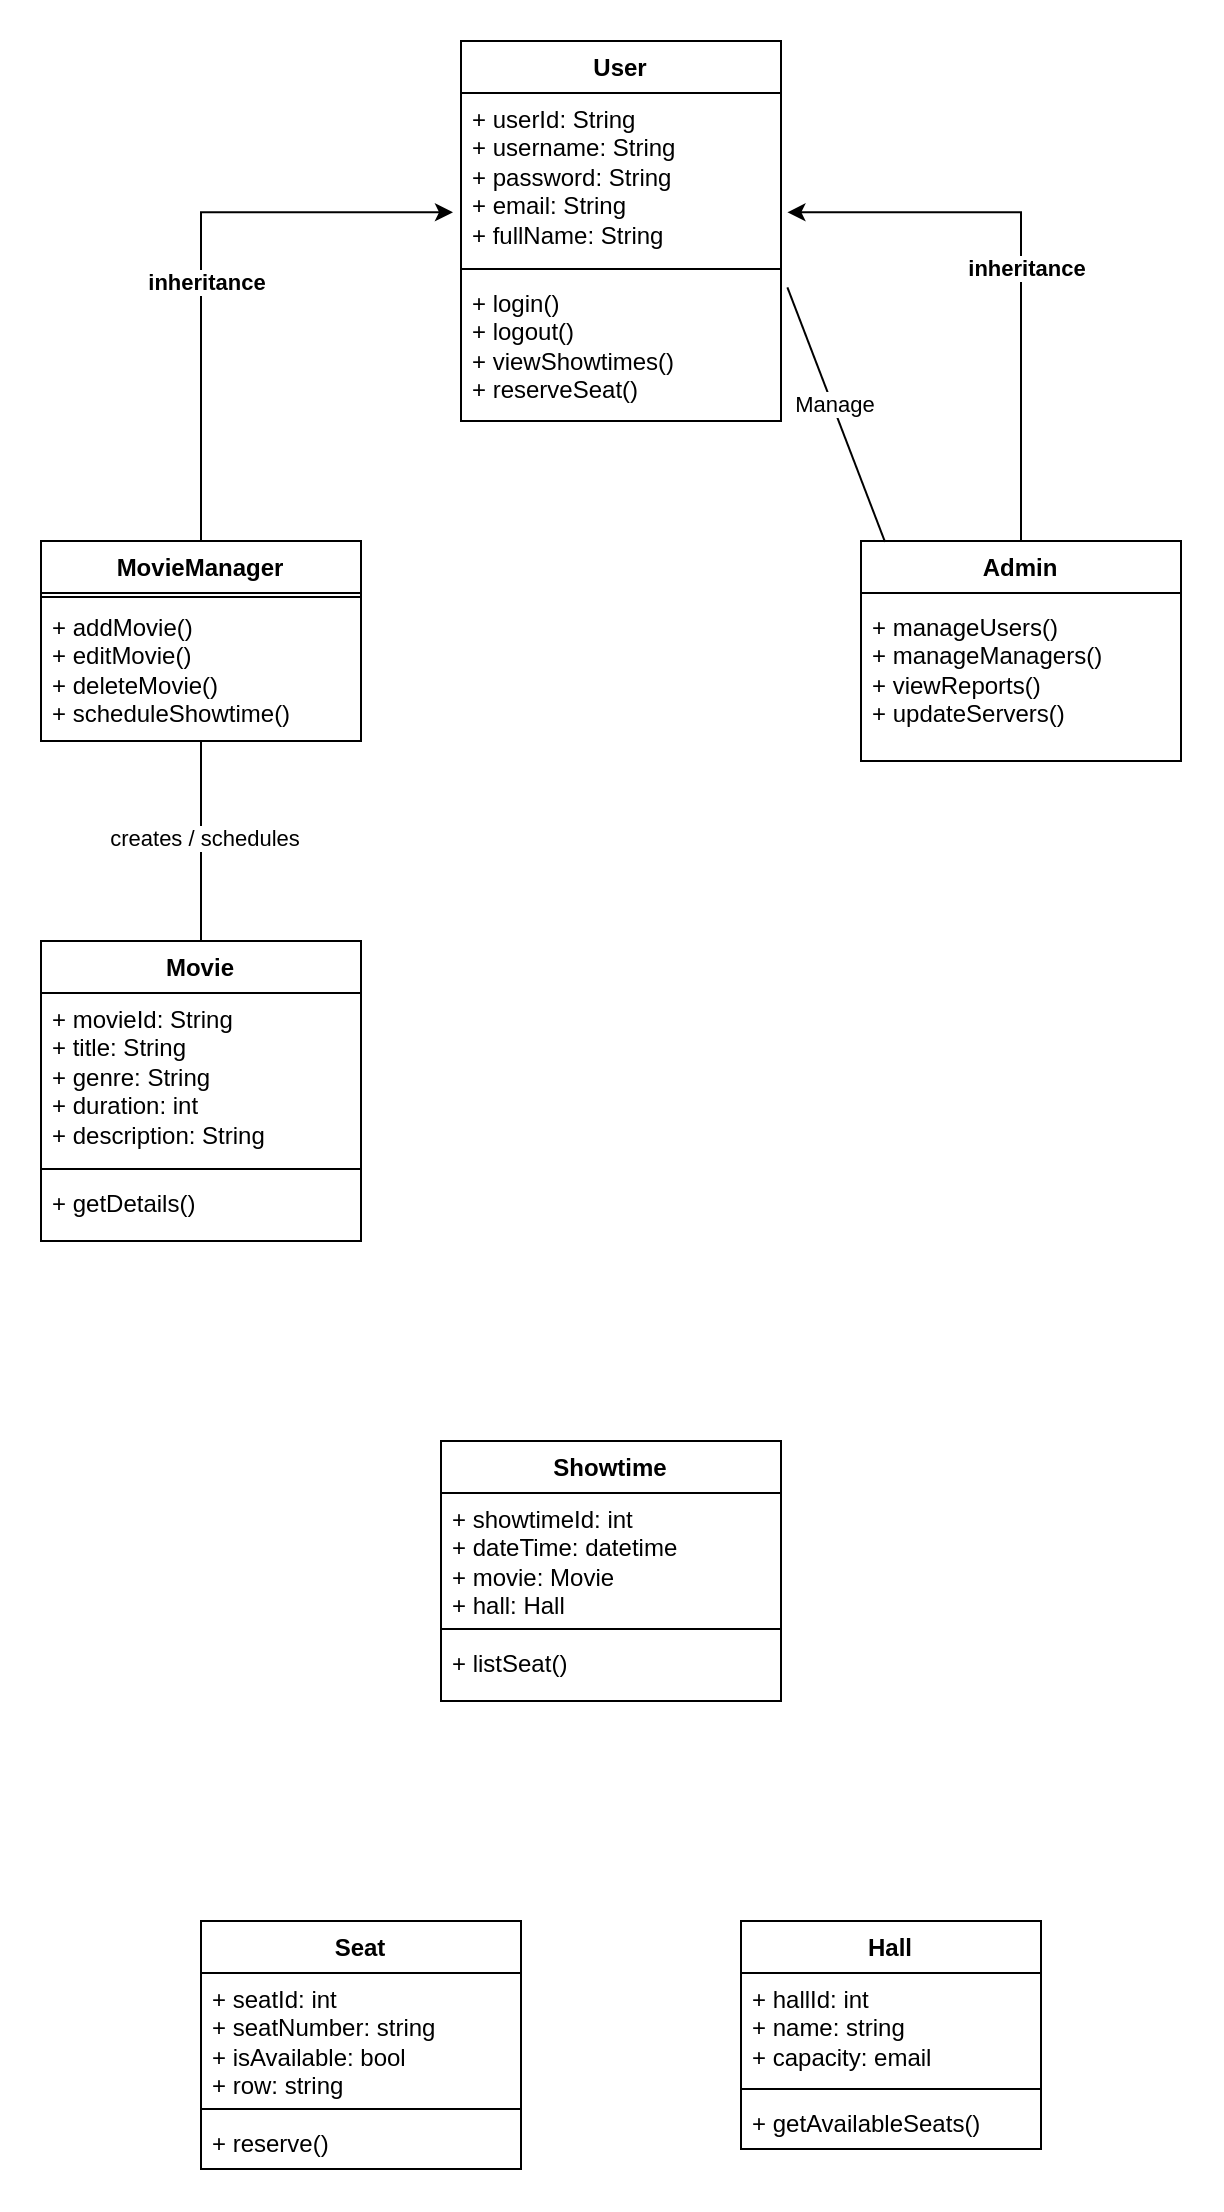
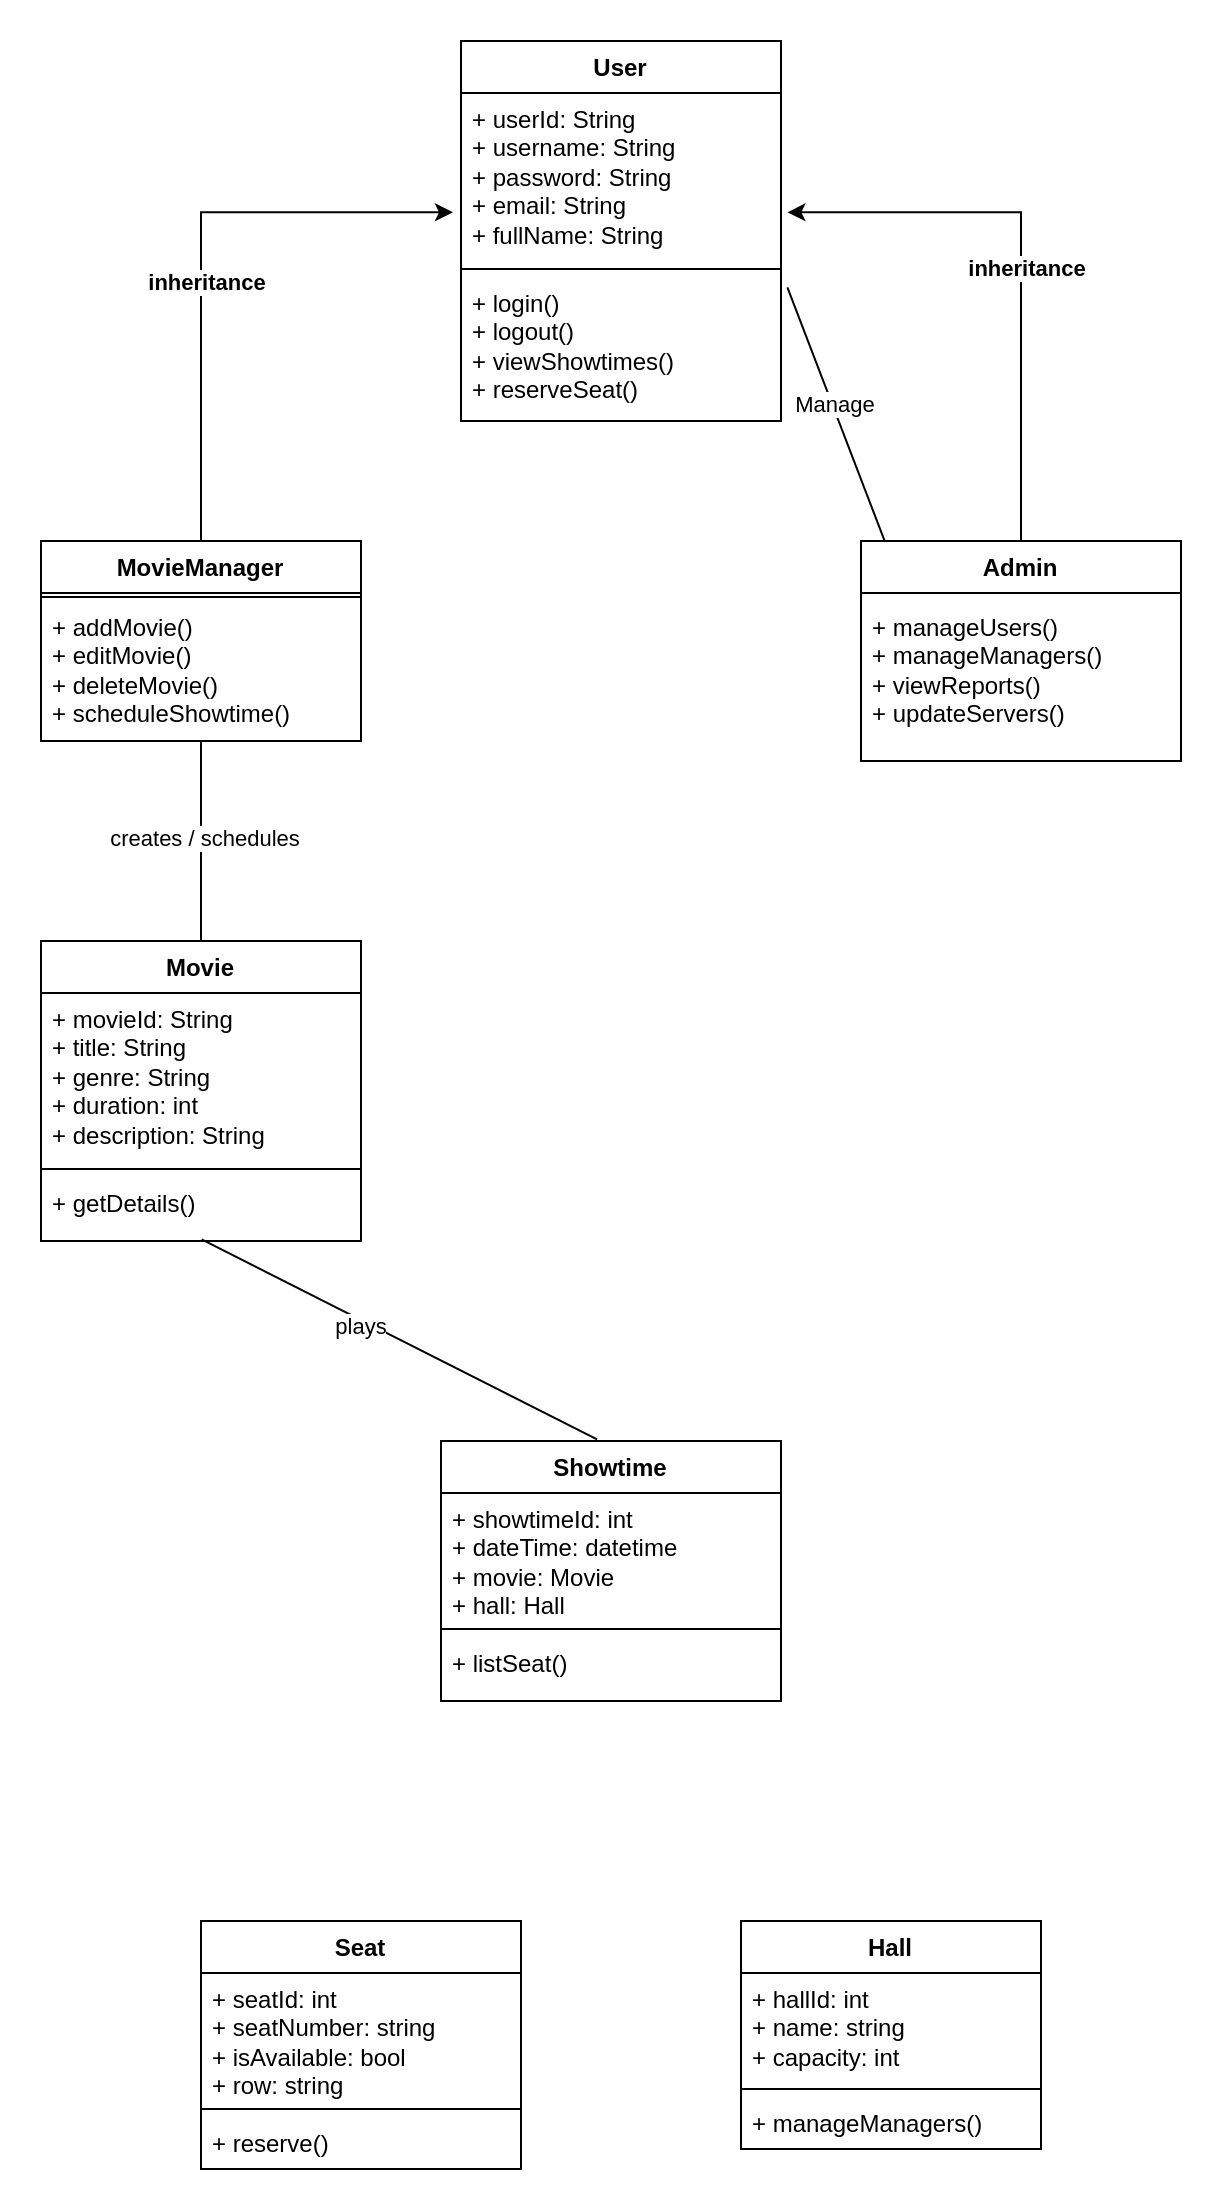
edge "+ getDetails()" -- "Showtime": added, label "plays"
node "+ hallId: int + name: string + capacity: email": label "+ hallId: int + name: string + capacity: email" -> "+ hallId: int + name: string + capacity: int"
node "+ getAvailableSeats()": label "+ getAvailableSeats()" -> "+ manageManagers()"
